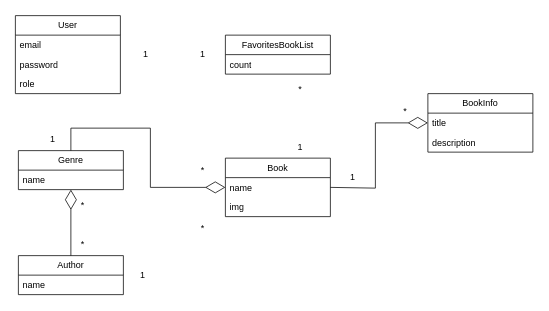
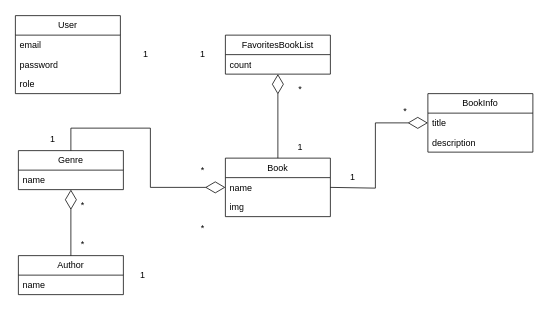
edge "Book" -> "count": added
